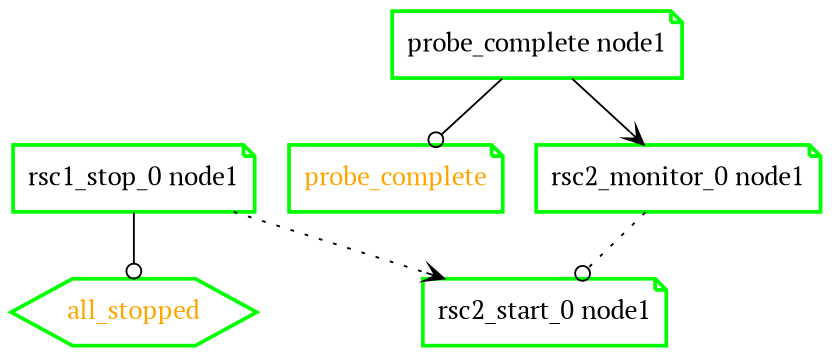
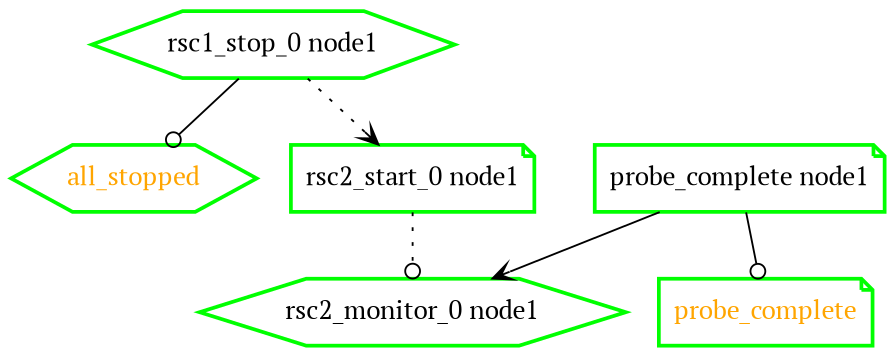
node "rsc1_stop_0 node1": shape note -> hexagon
node "rsc2_monitor_0 node1": shape note -> hexagon
edge "rsc2_monitor_0 node1" -> "rsc2_start_0 node1": reversed
